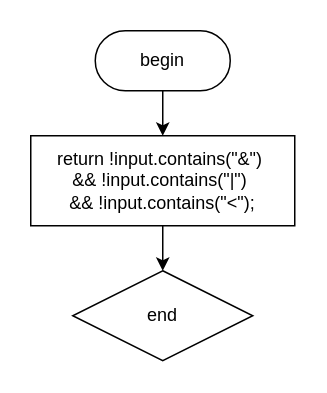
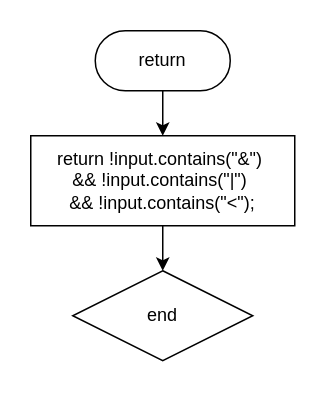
node "begin": label "begin" -> "return"
